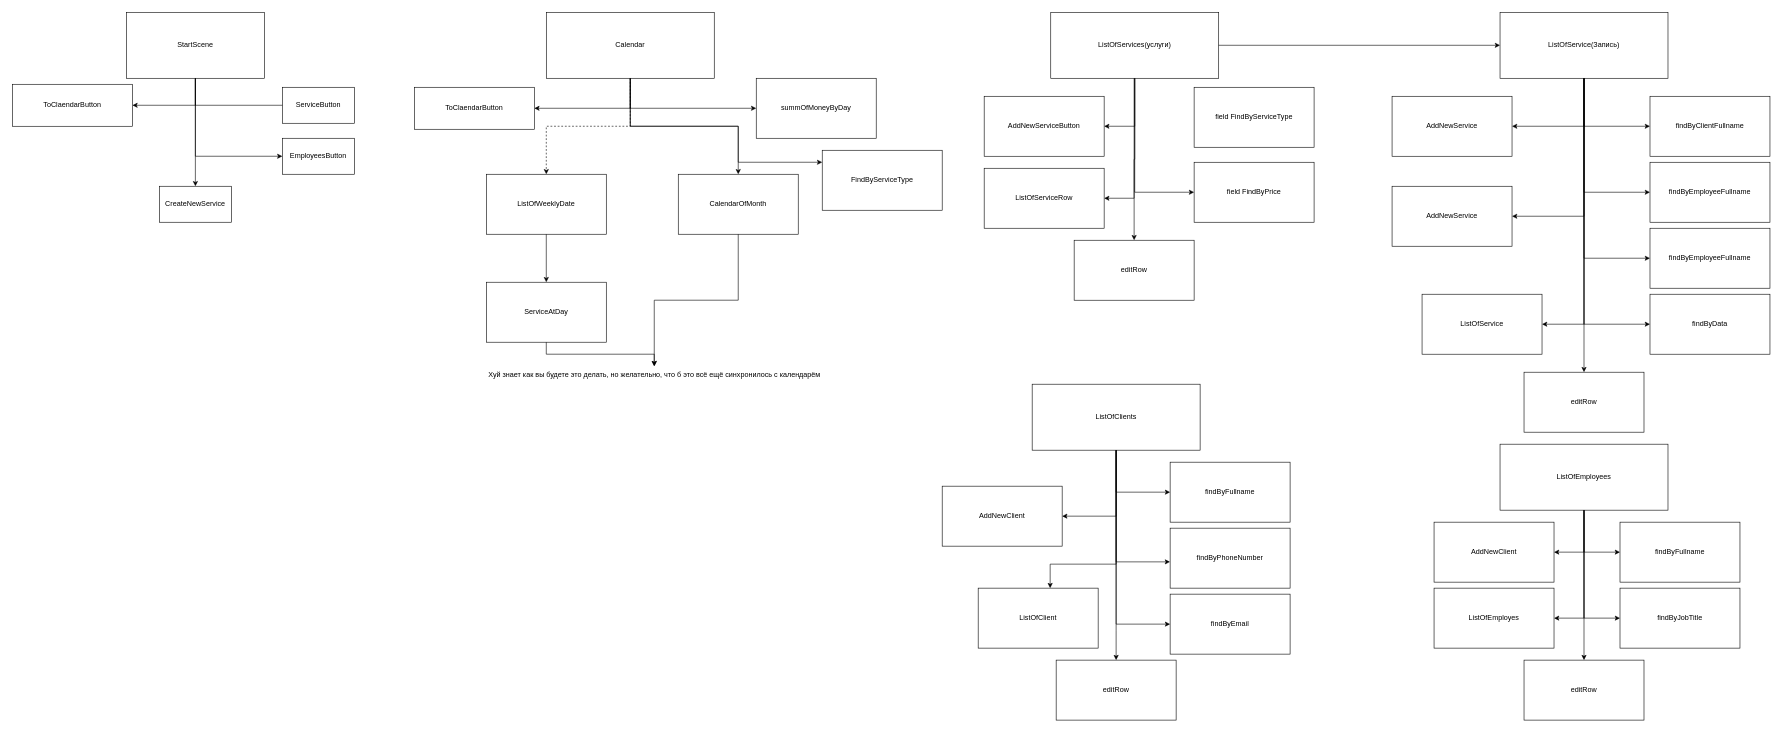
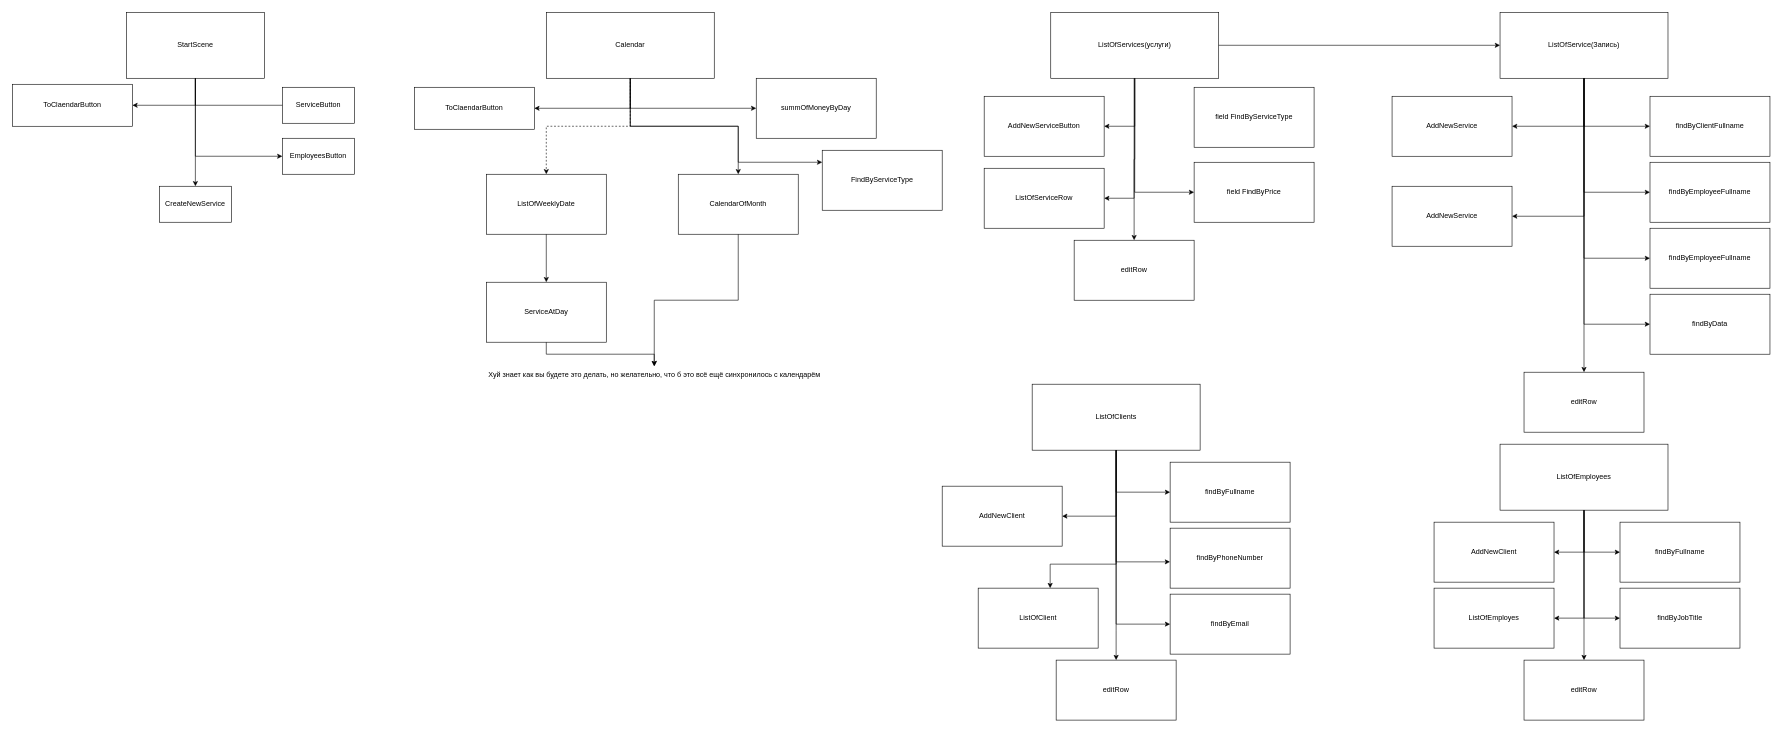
node "ListOfService": removed
edge "ListOfService(Запись)" -> "ListOfService": removed
